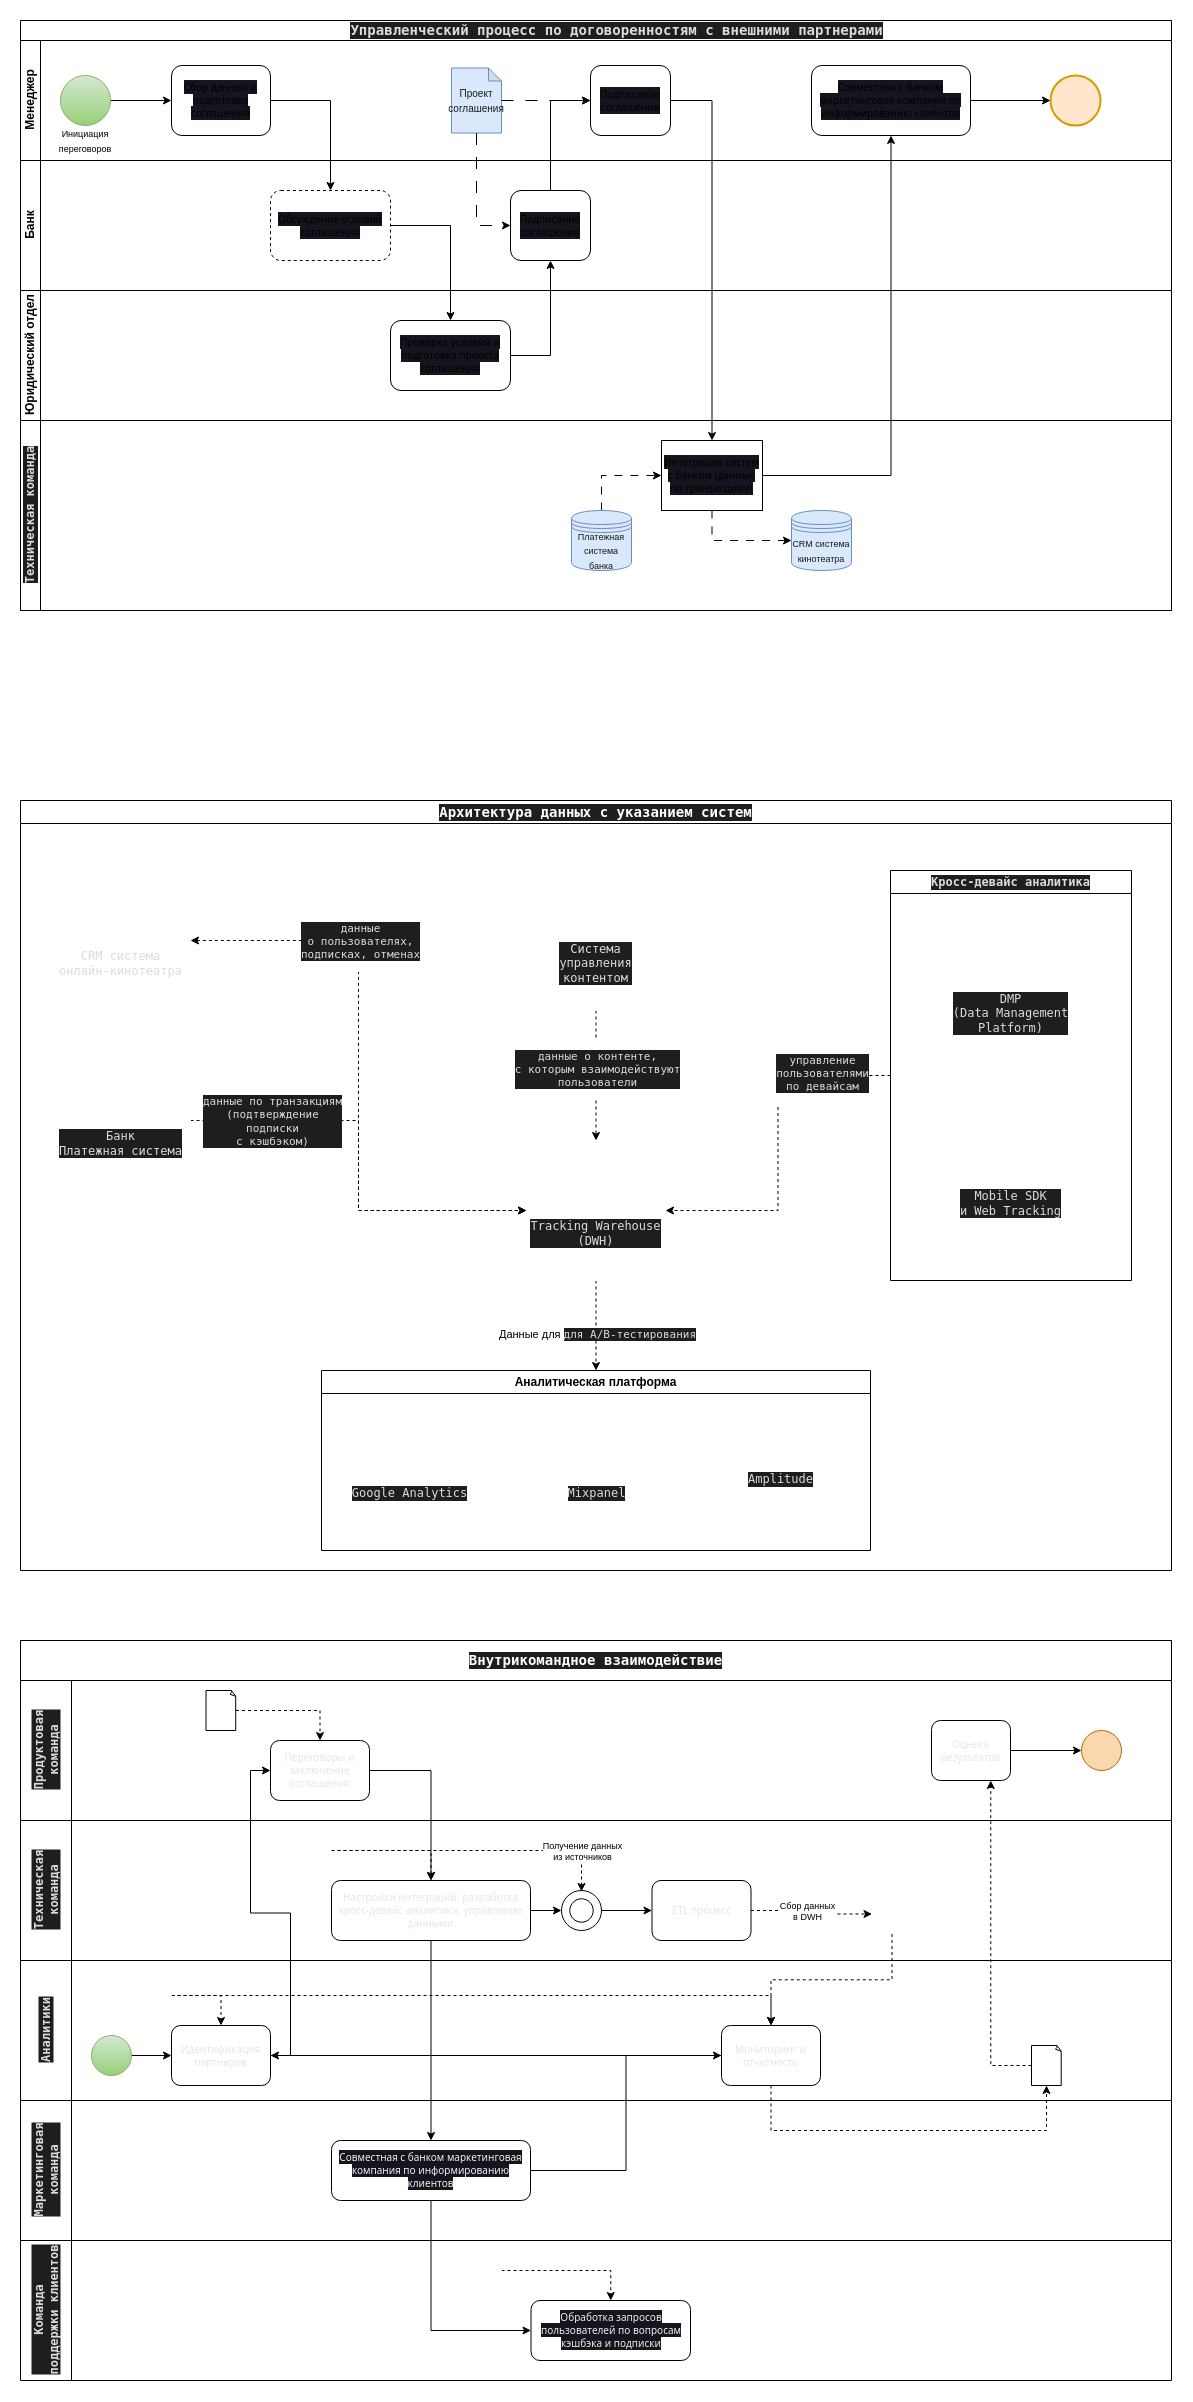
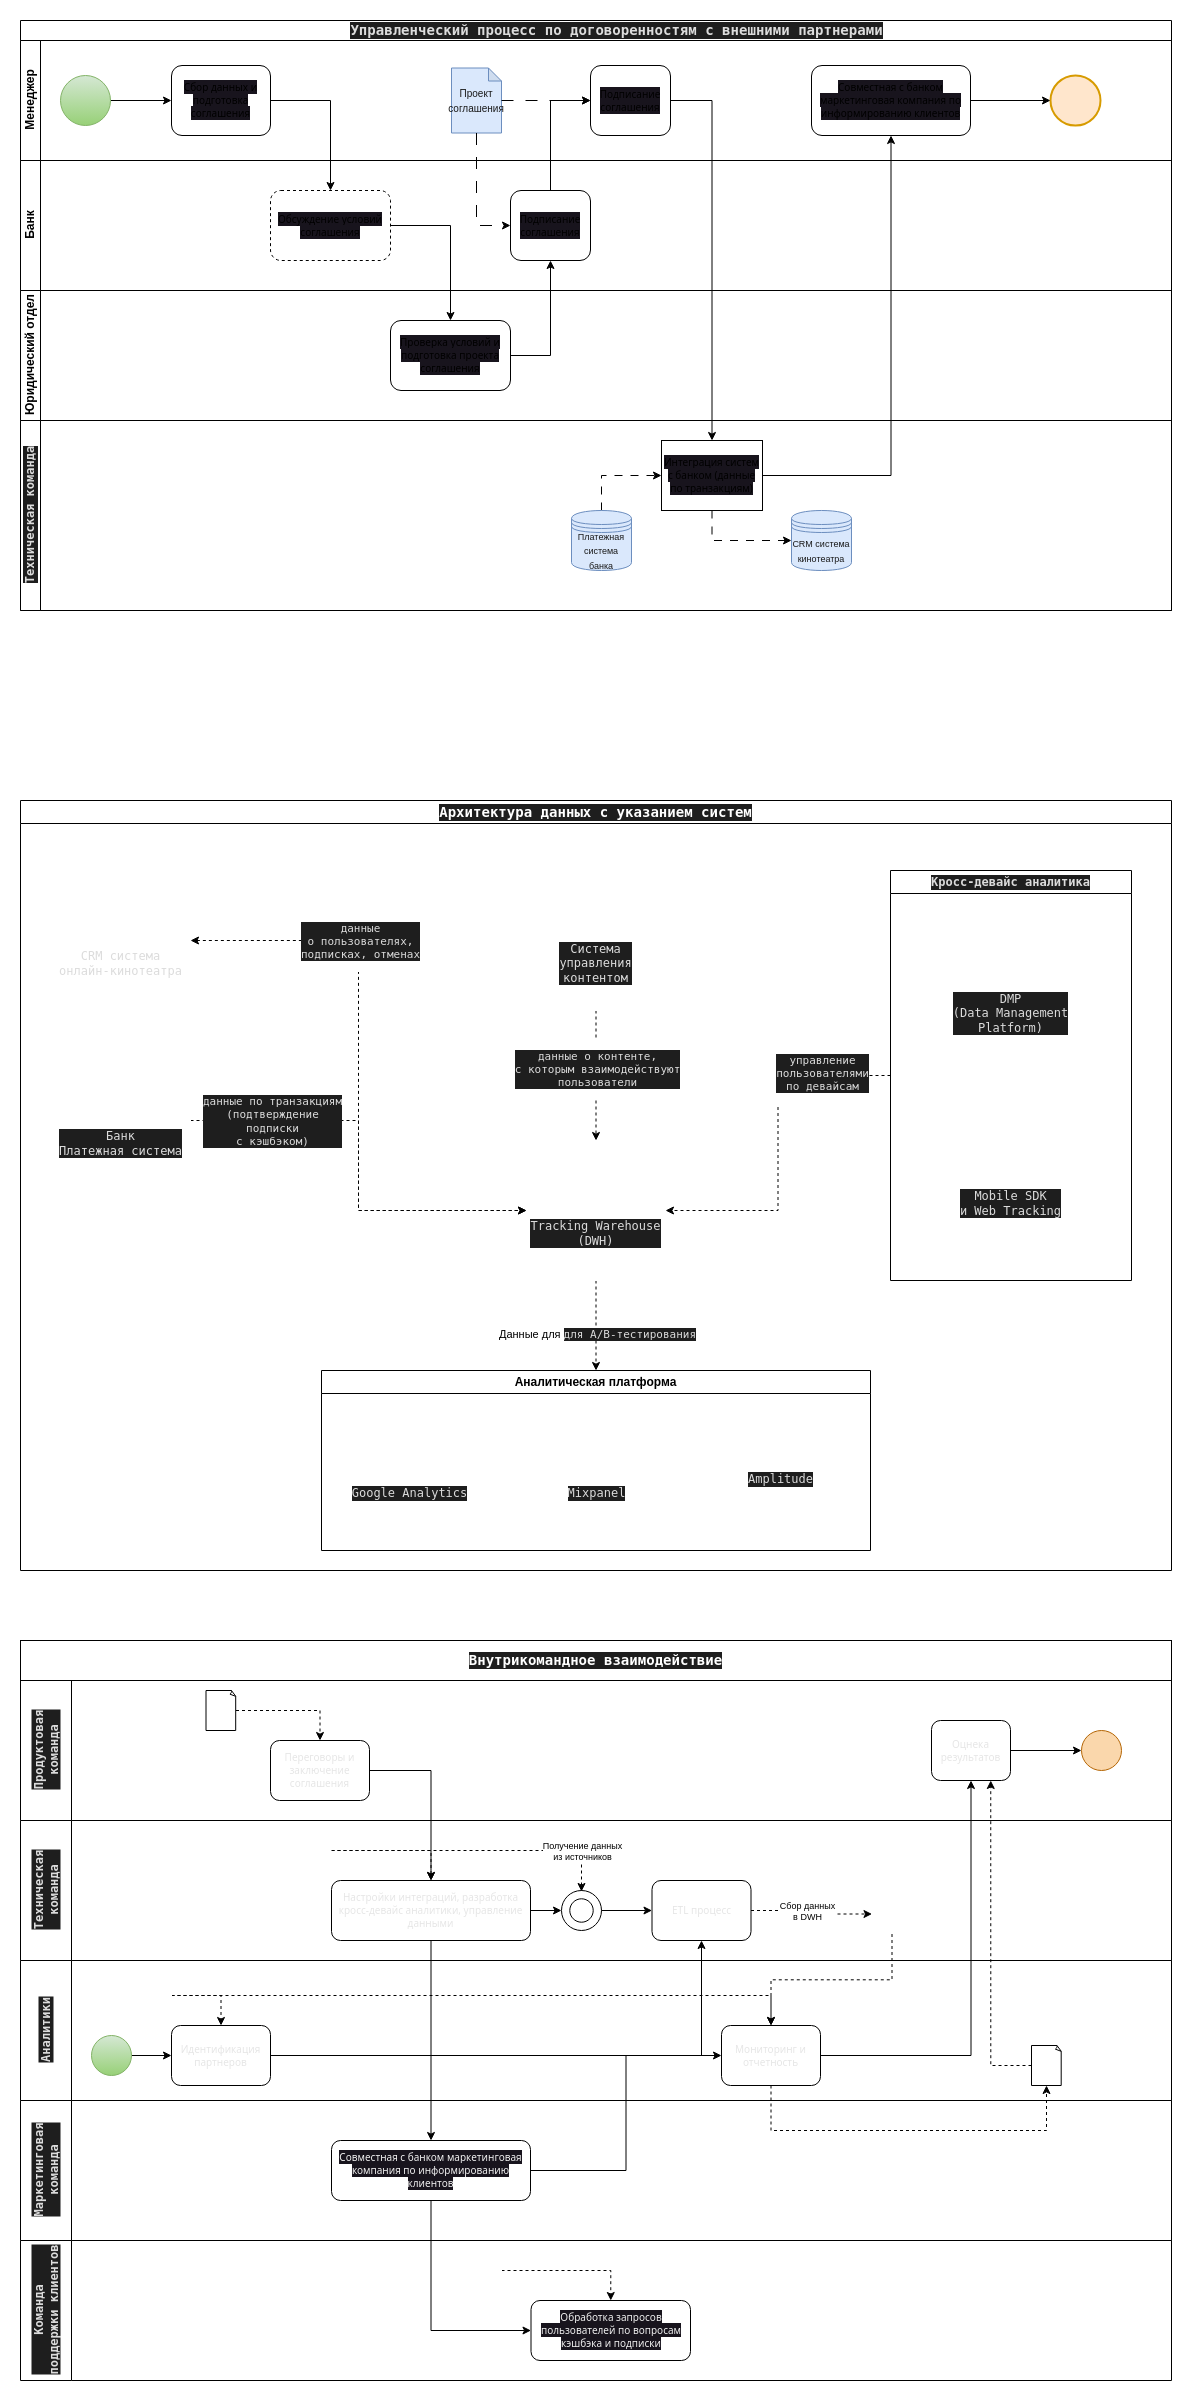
node "Инициация переговоров": removed
edge "Идентификация партнеров" -> "Переговоры и заключение соглашения": now "Идентификация партнеров" -> "ETL процесс"
edge "Мониторинг и отчетность" -> "Идентификация партнеров": now "Мониторинг и отчетность" -> "Оцнека результатов"
